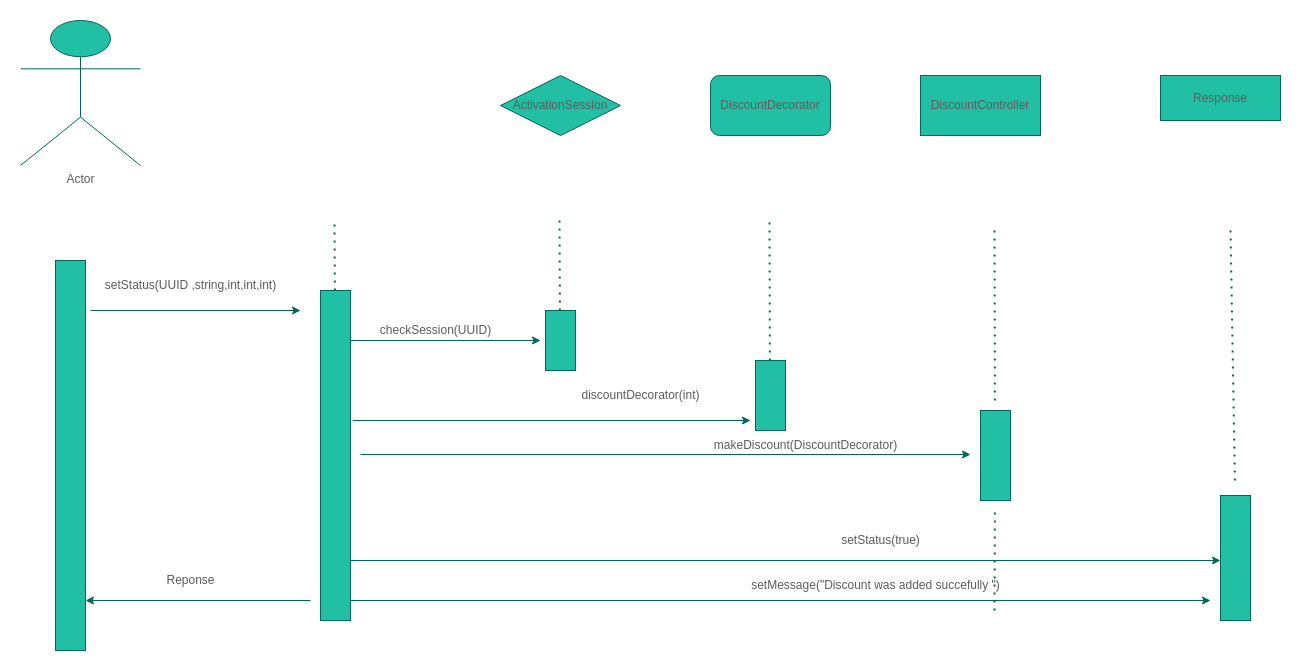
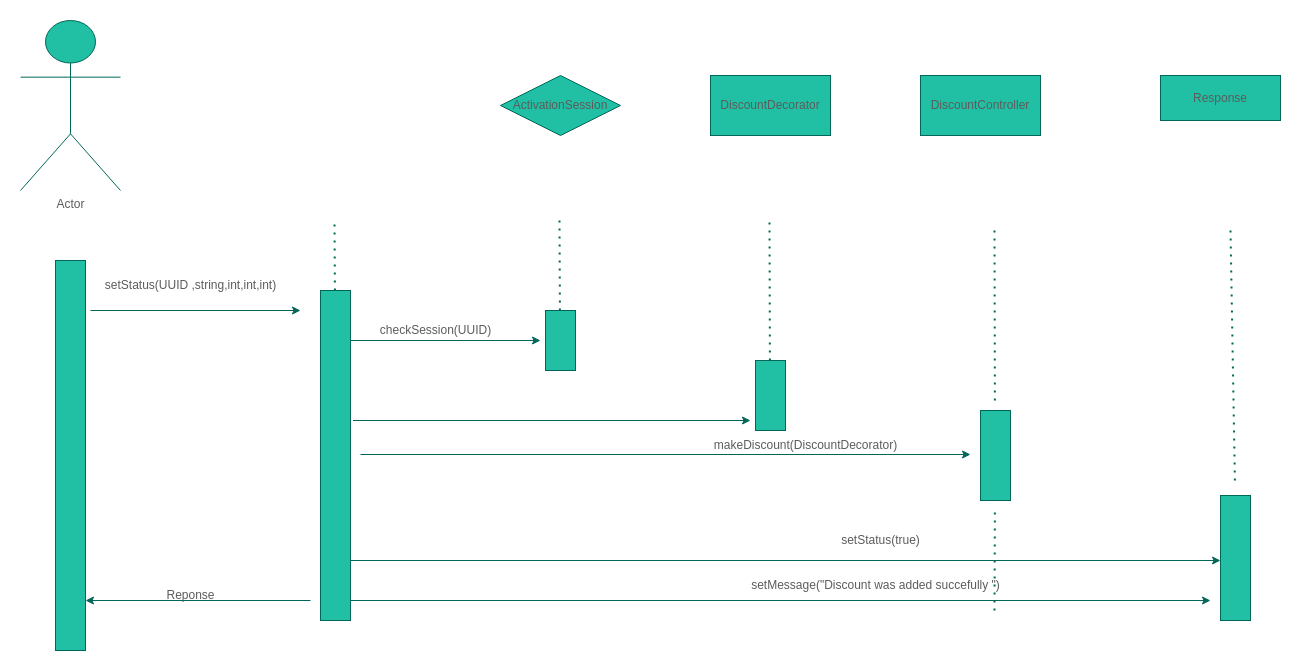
node "Actor": size 120x145 -> 100x170
node "DiscountDecorator": shape rounded rectangle -> rectangle
node "discountDecorator(int)": removed
node "Reponse": moved (191, 581) -> (191, 596)
